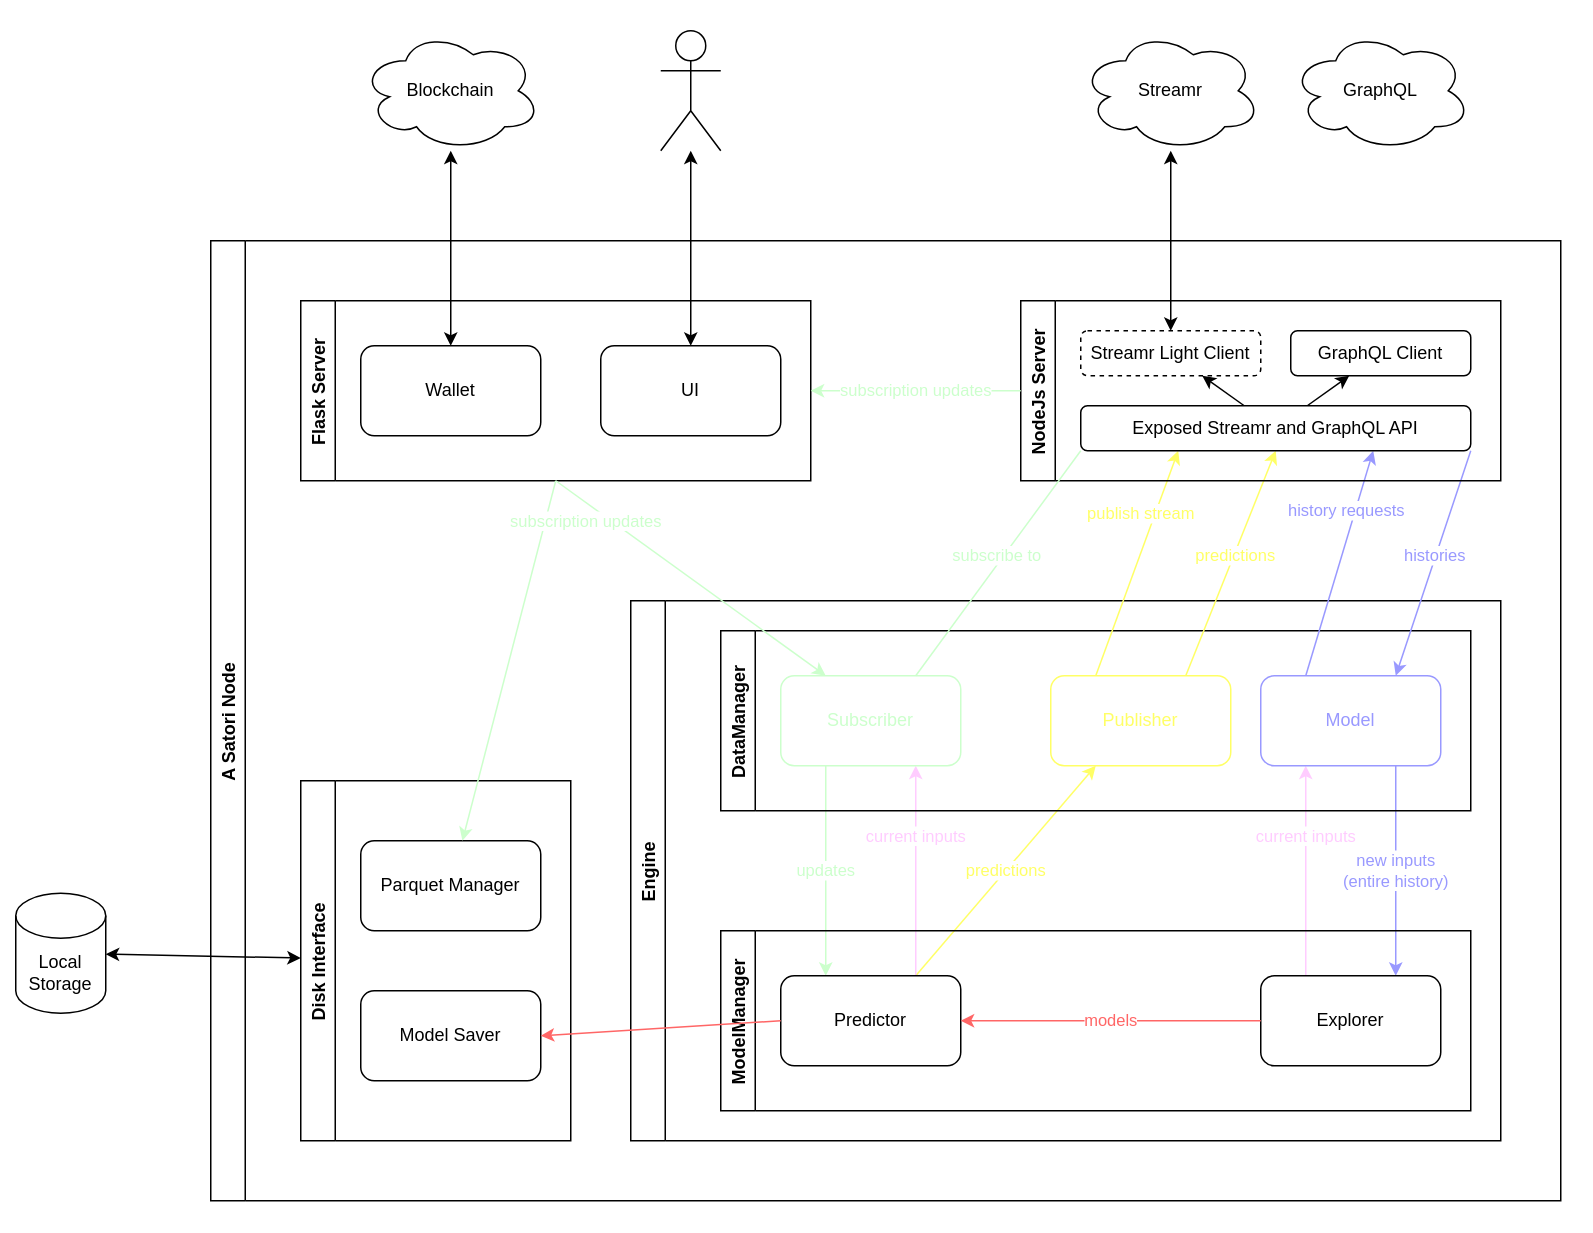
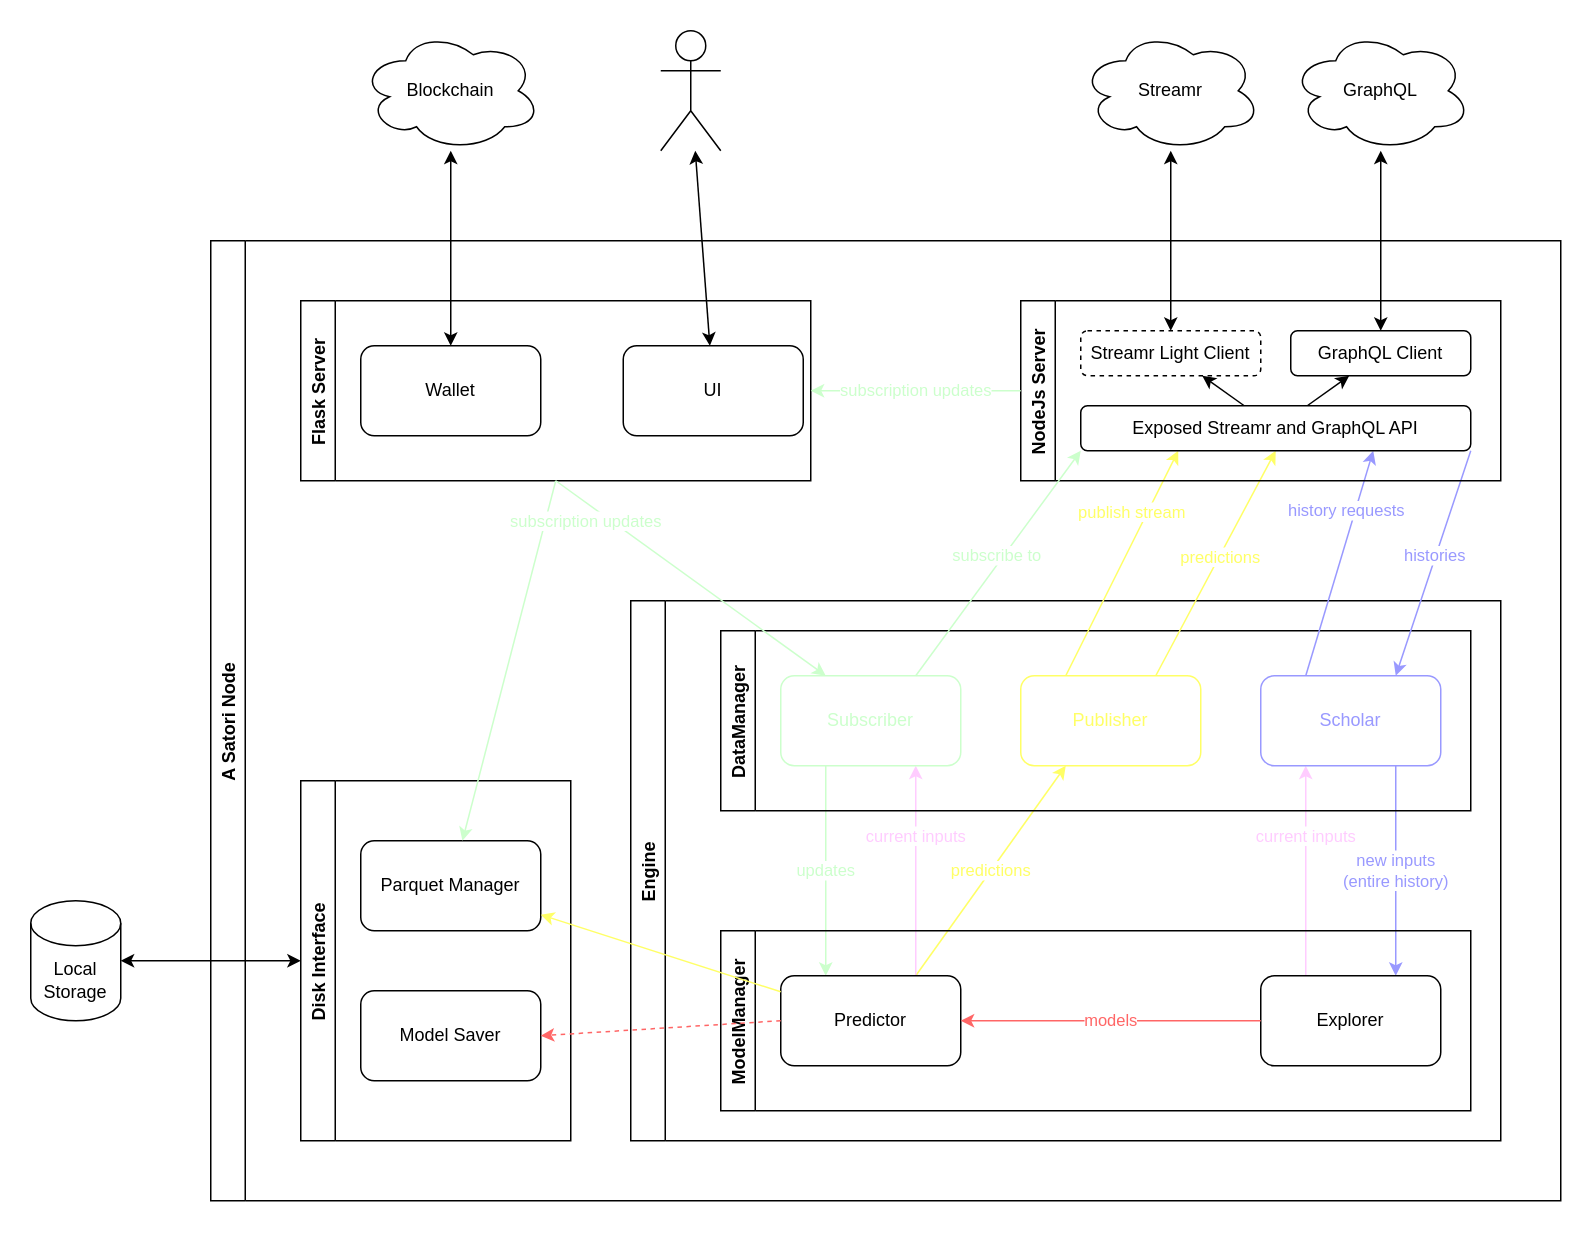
edge "GraphQL" -- "GraphQL Client": added
node "UI": moved (691, 391) -> (713, 391)
edge "Exposed Streamr and GraphQL API" -- "Subscriber": arrowhead none -> classic
node "Publisher": moved (1141, 721) -> (1111, 721)
node "Model": label "Model" -> "Scholar"
node "Local Storage": moved (61, 953) -> (76, 961)
edge "Predictor" -> "Parquet Manager": added
edge "Predictor" -> "Model Saver": style solid -> dashed
